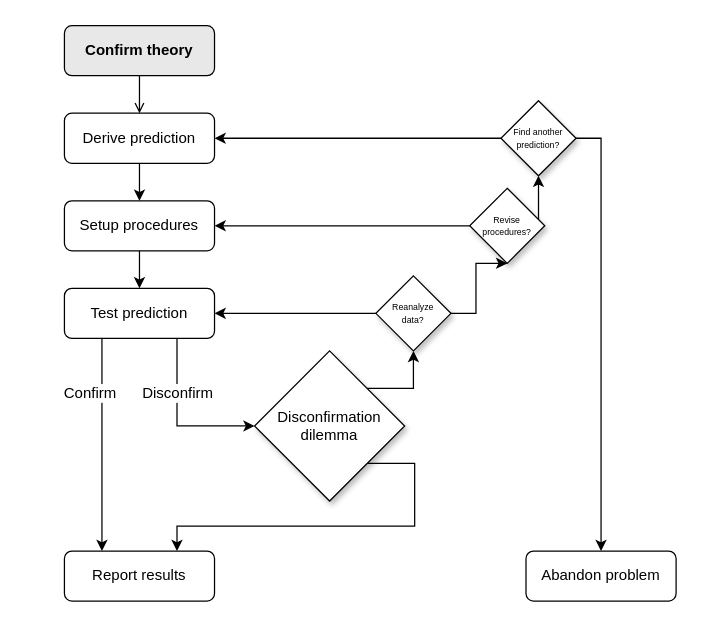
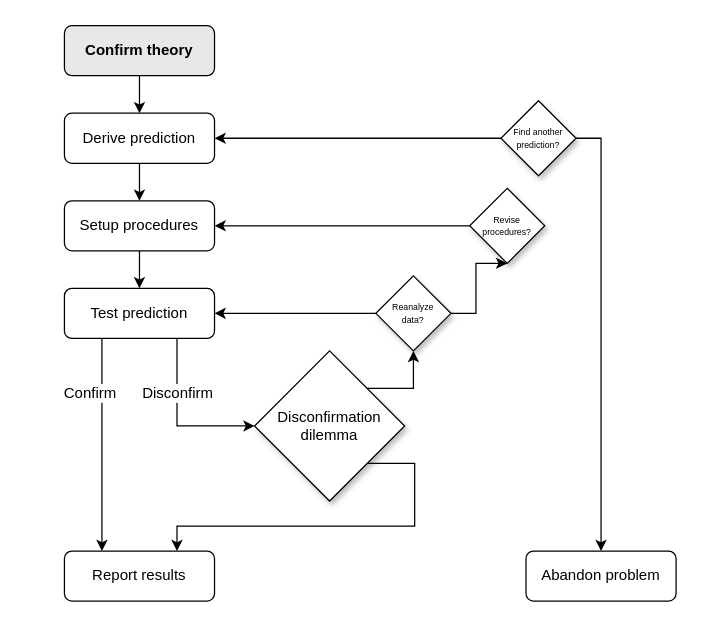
edge "Confirm theory" -> "Derive prediction": arrowhead open -> classic
edge "Revise procedures?" -> "Find another prediction?": removed
